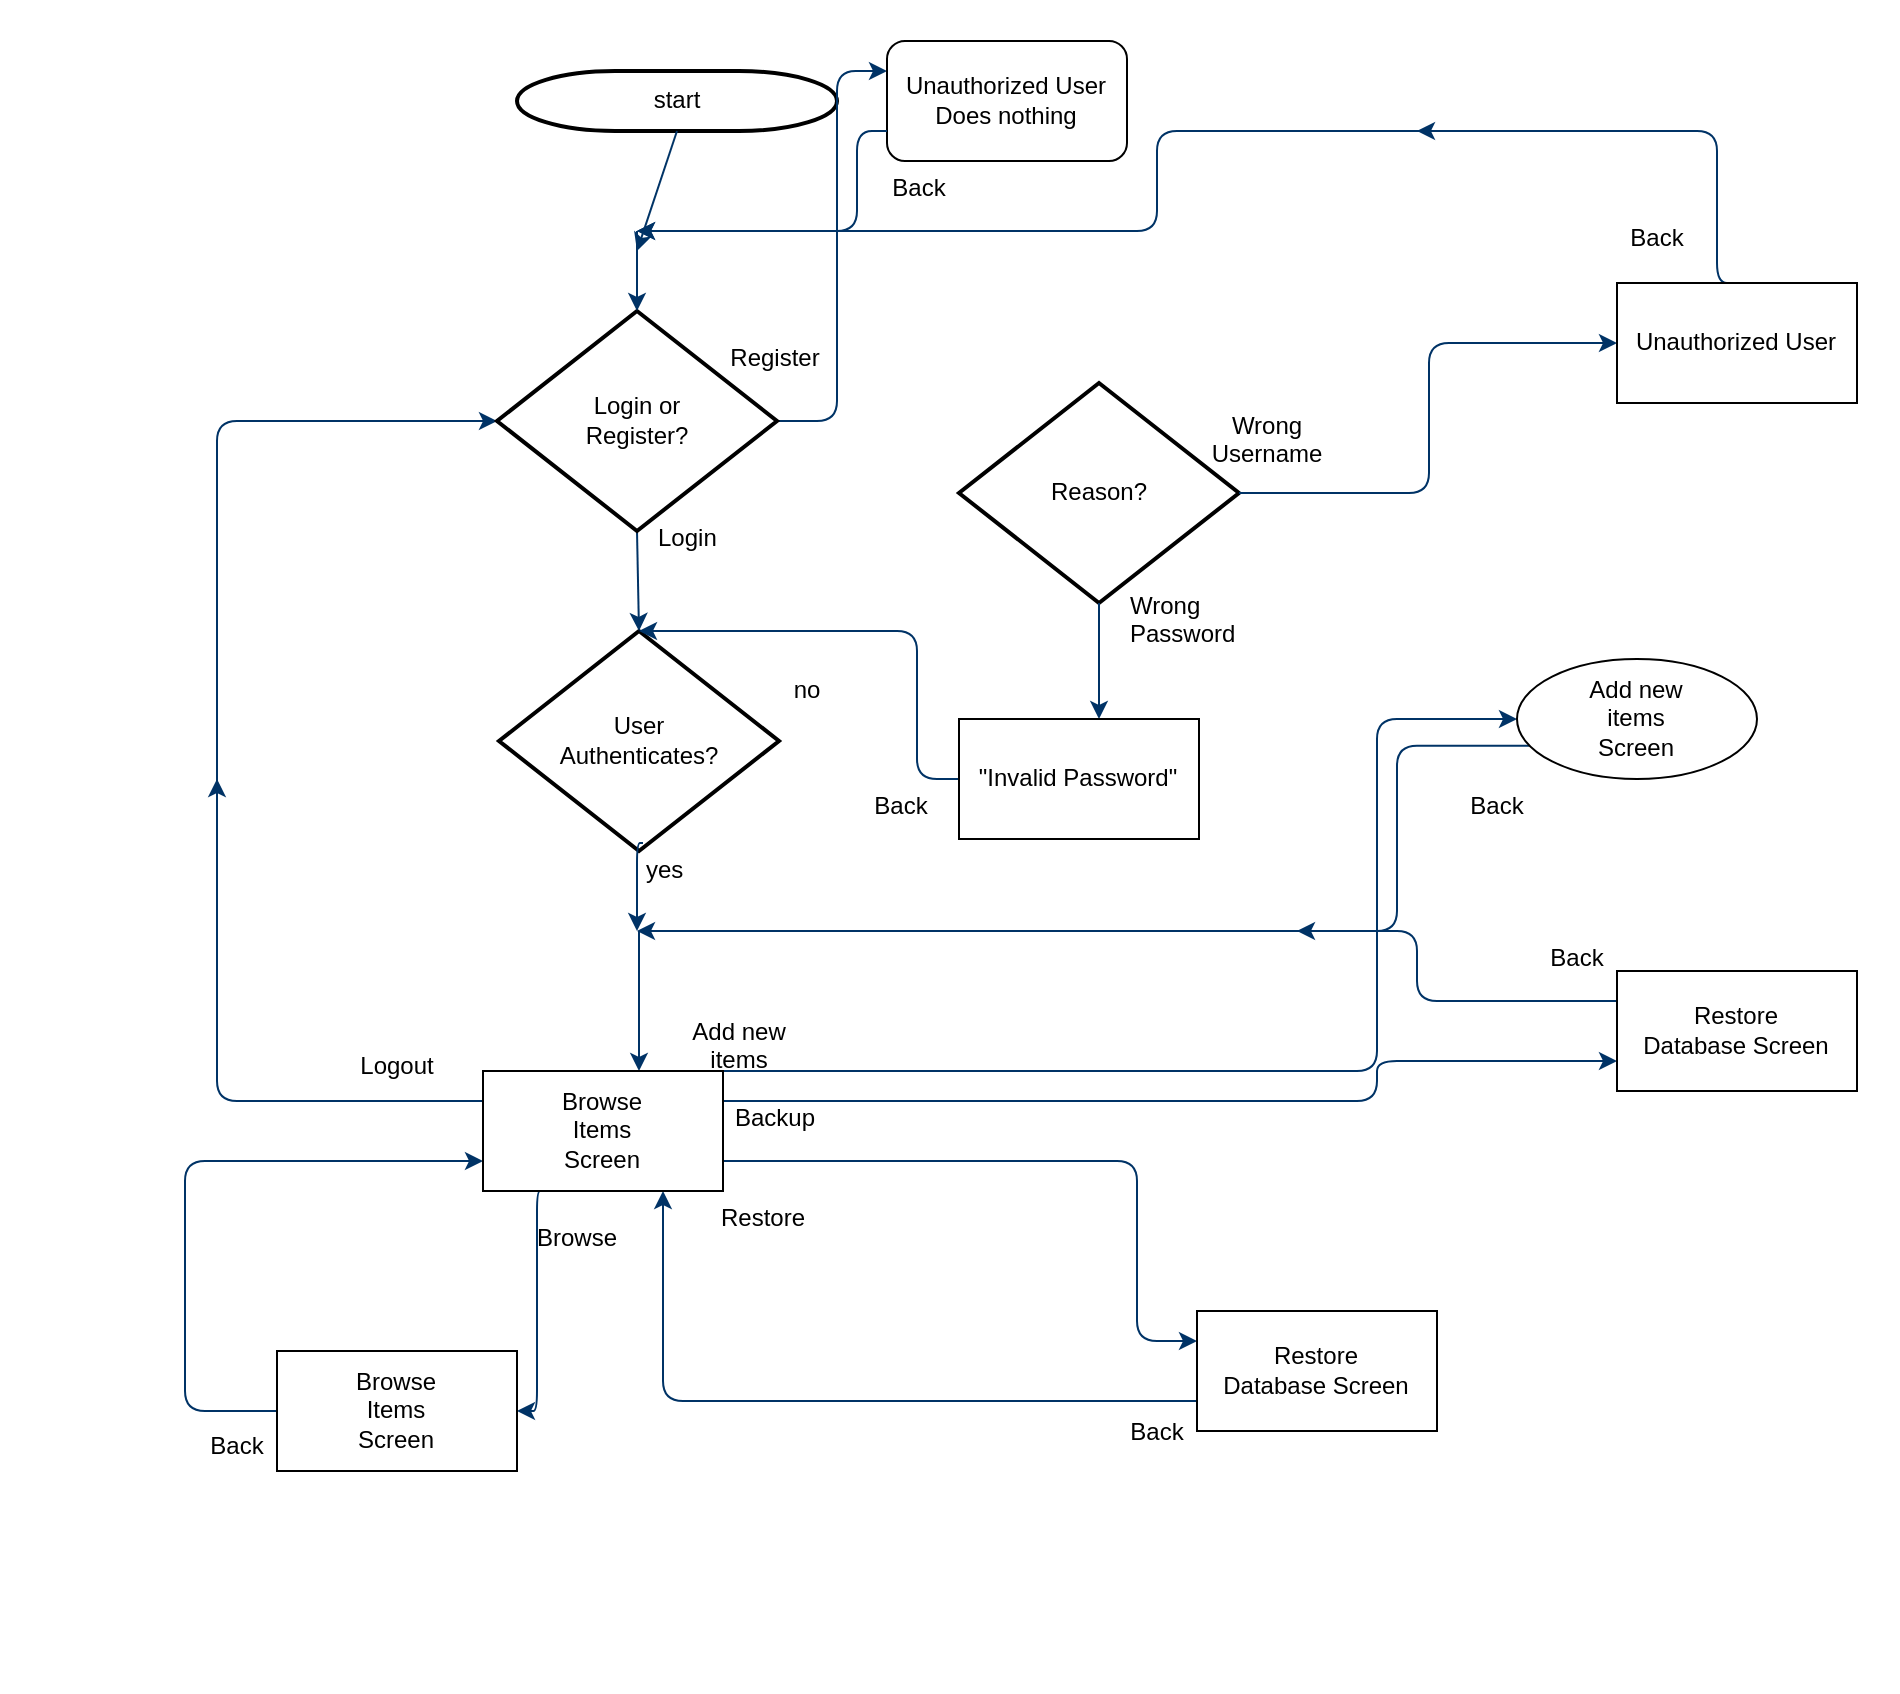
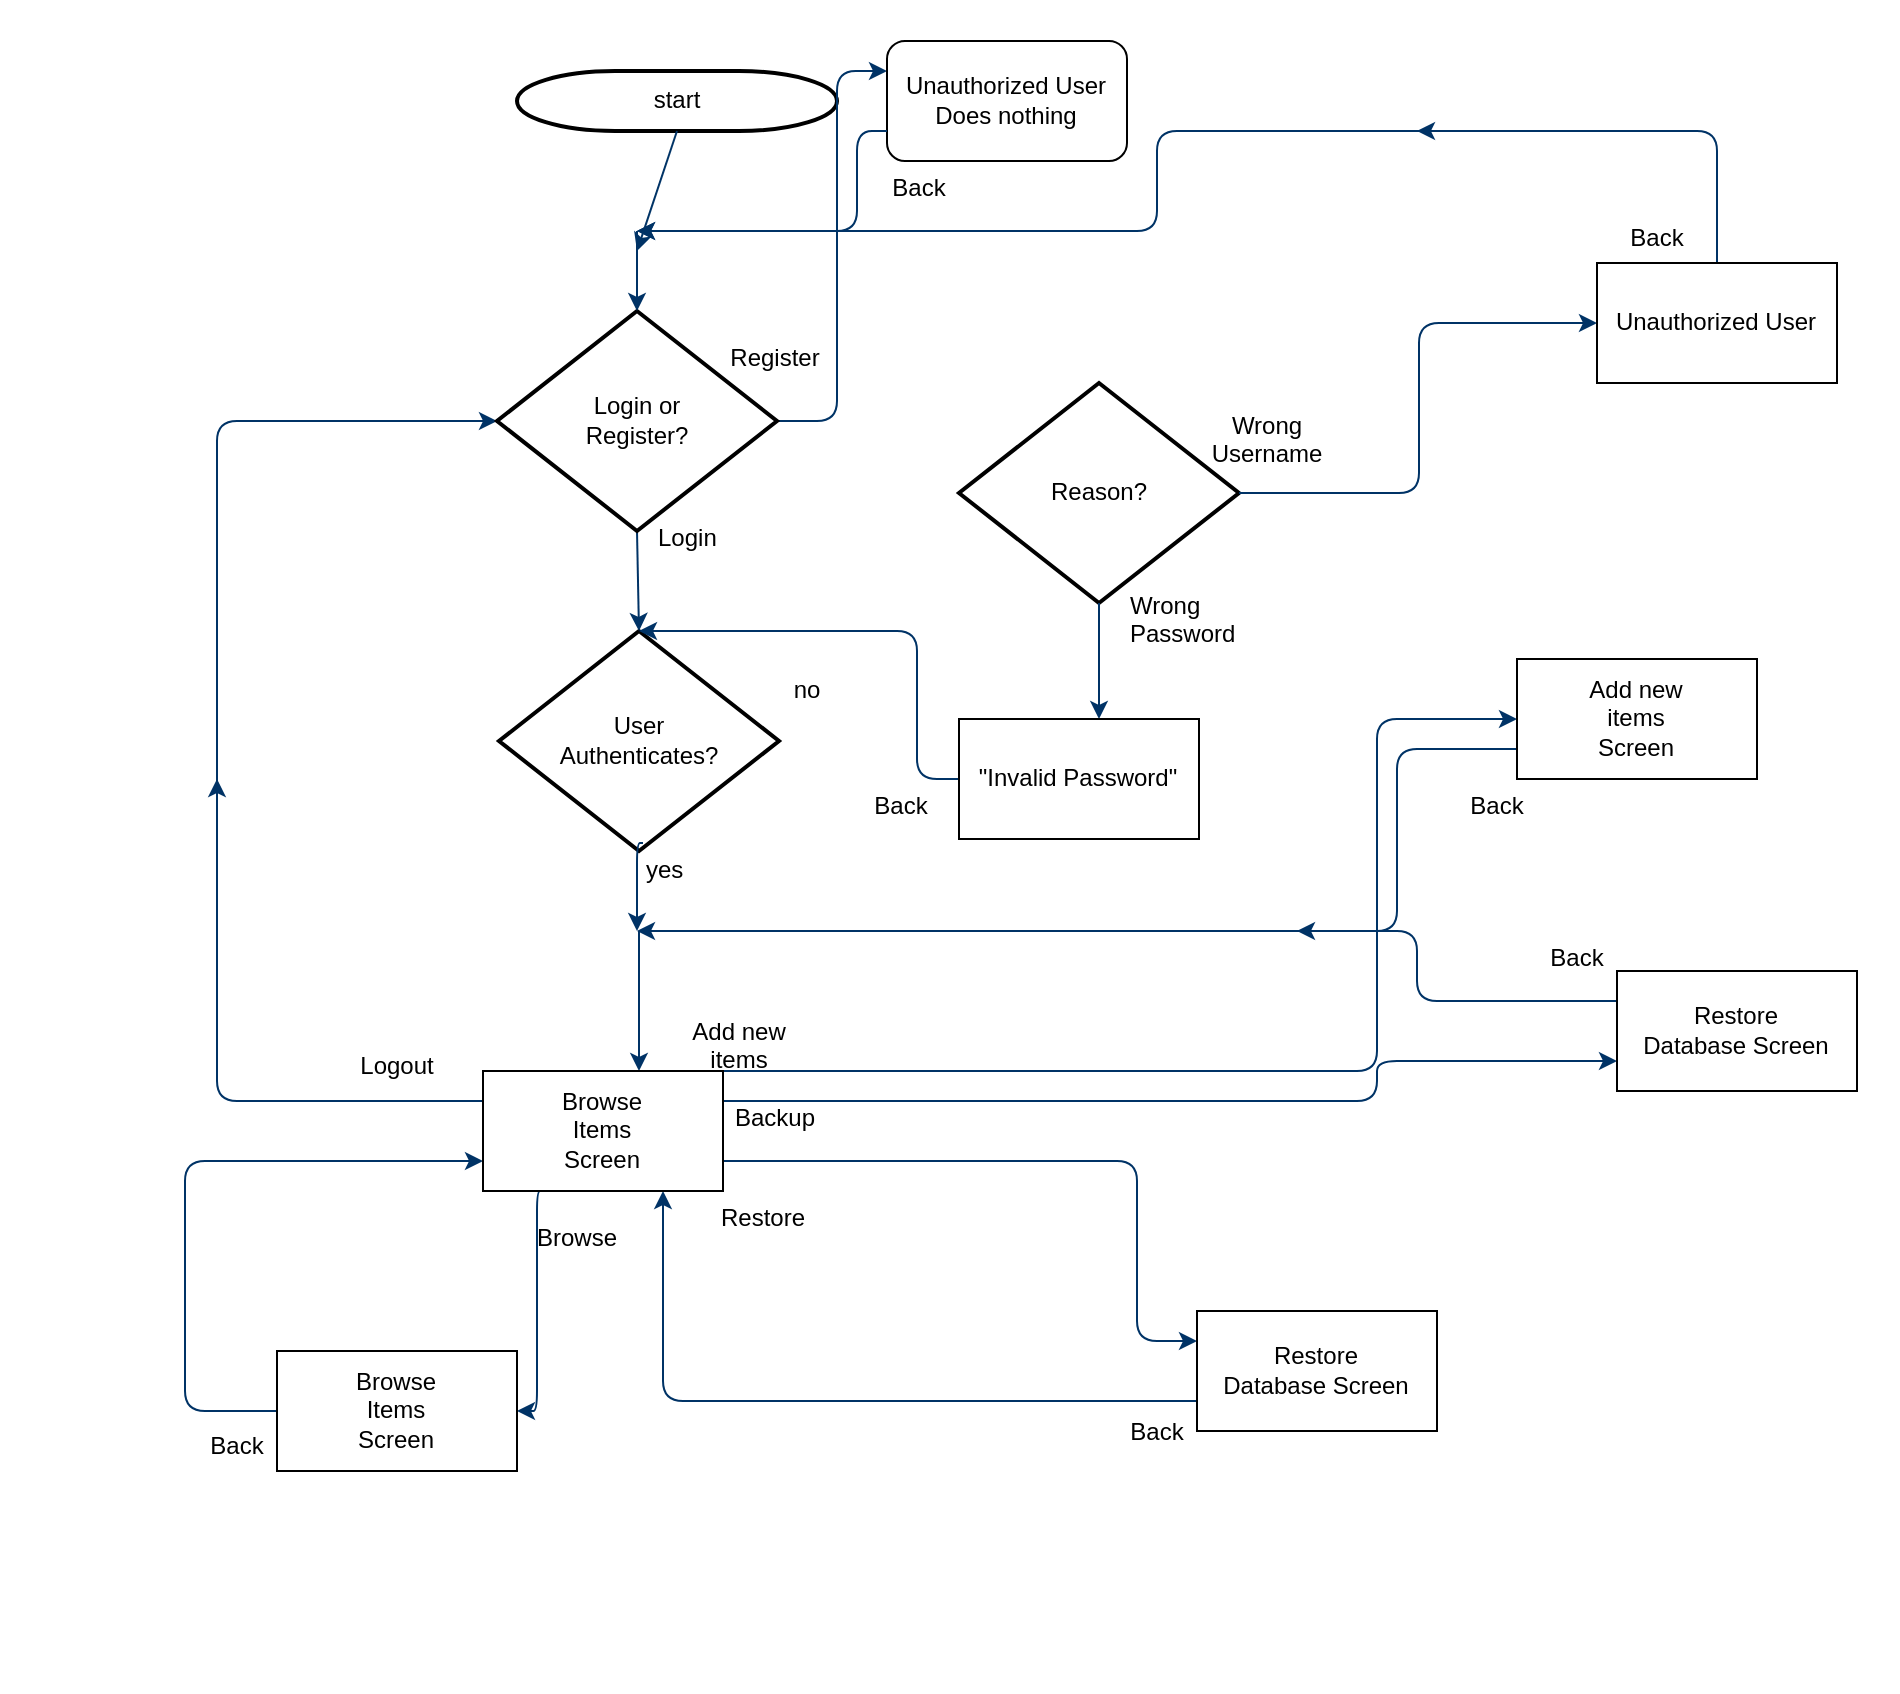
node "Unauthorized User": moved (1737, 343) -> (1717, 323)
node "Add new items Screen": shape ellipse -> rectangle
